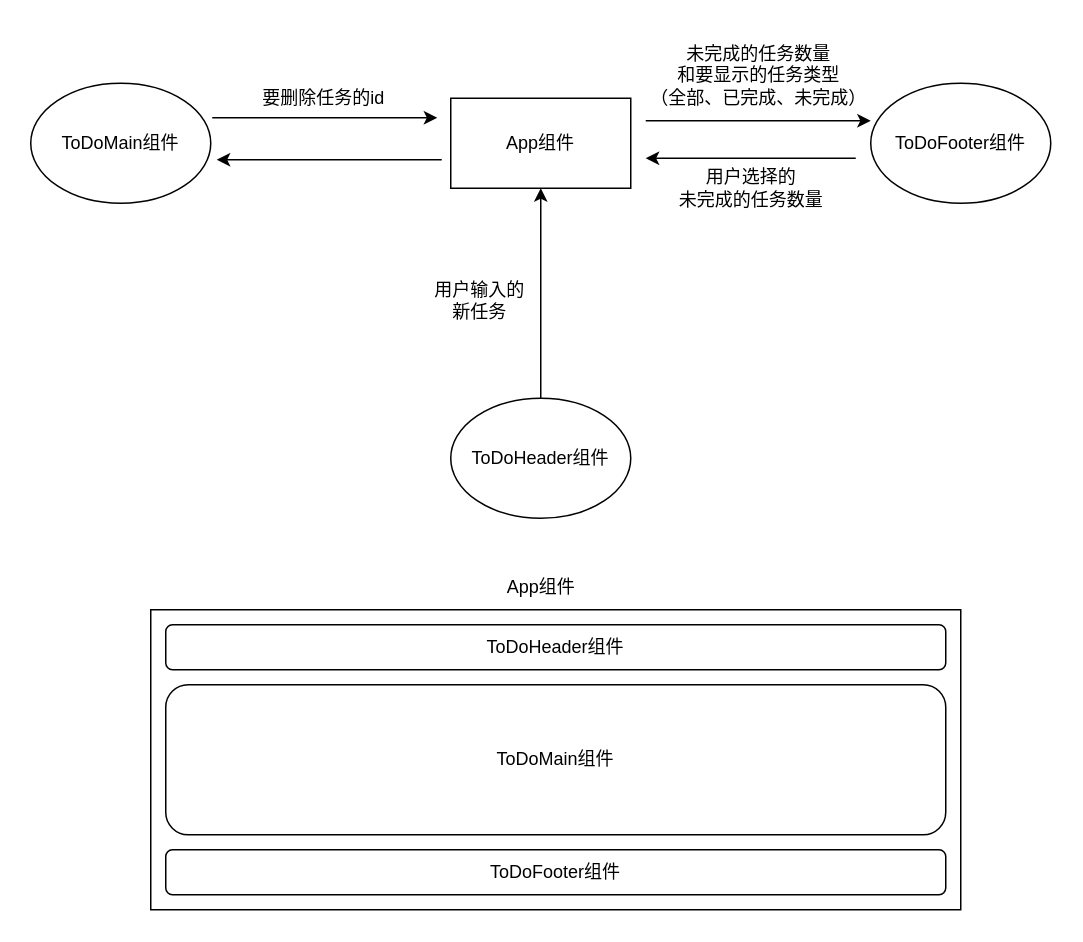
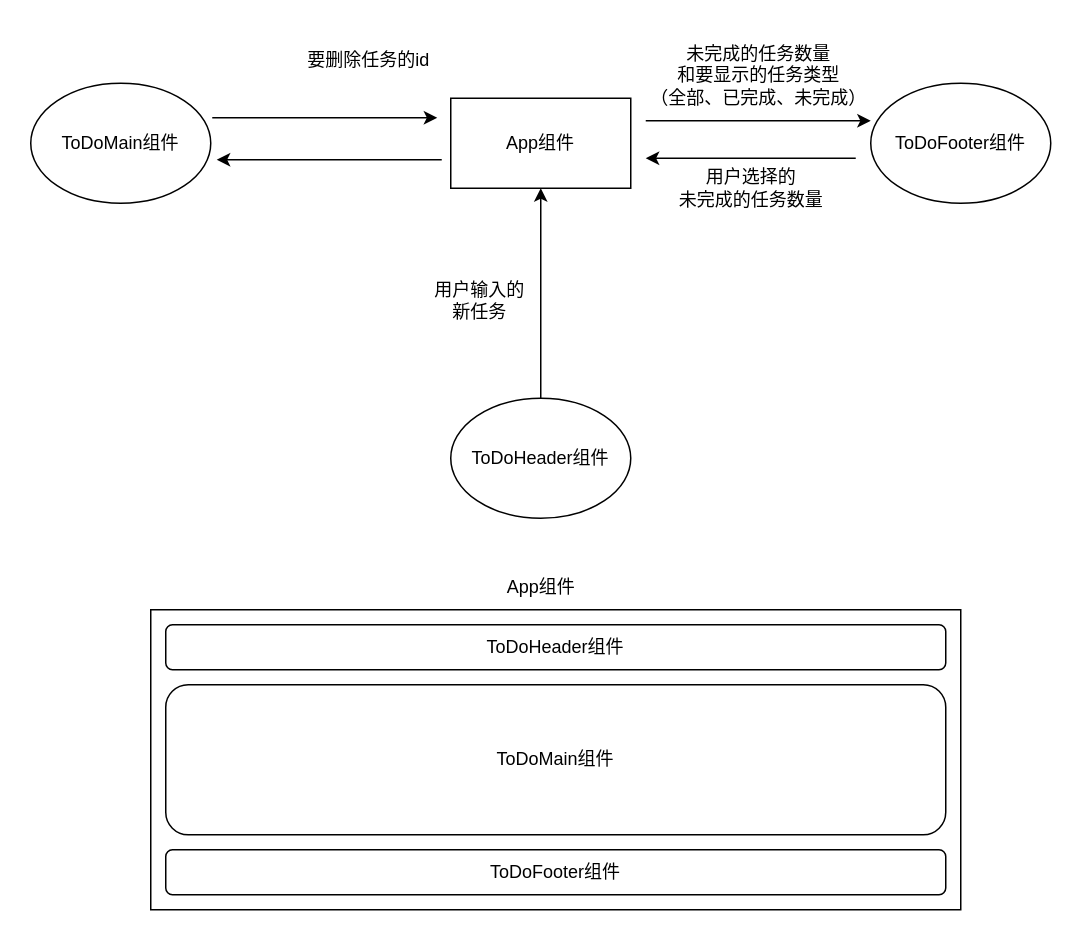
node "要删除任务的id": moved (323, 98) -> (368, 61)
